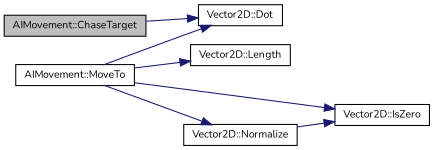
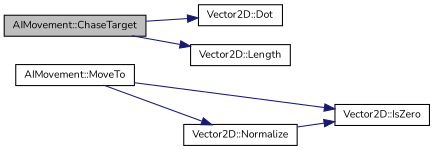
edge "AIMovement::MoveTo" -> "Vector2D::Dot": removed
edge "AIMovement::MoveTo" -> "Vector2D::Length": now "AIMovement::ChaseTarget" -> "Vector2D::Length"
